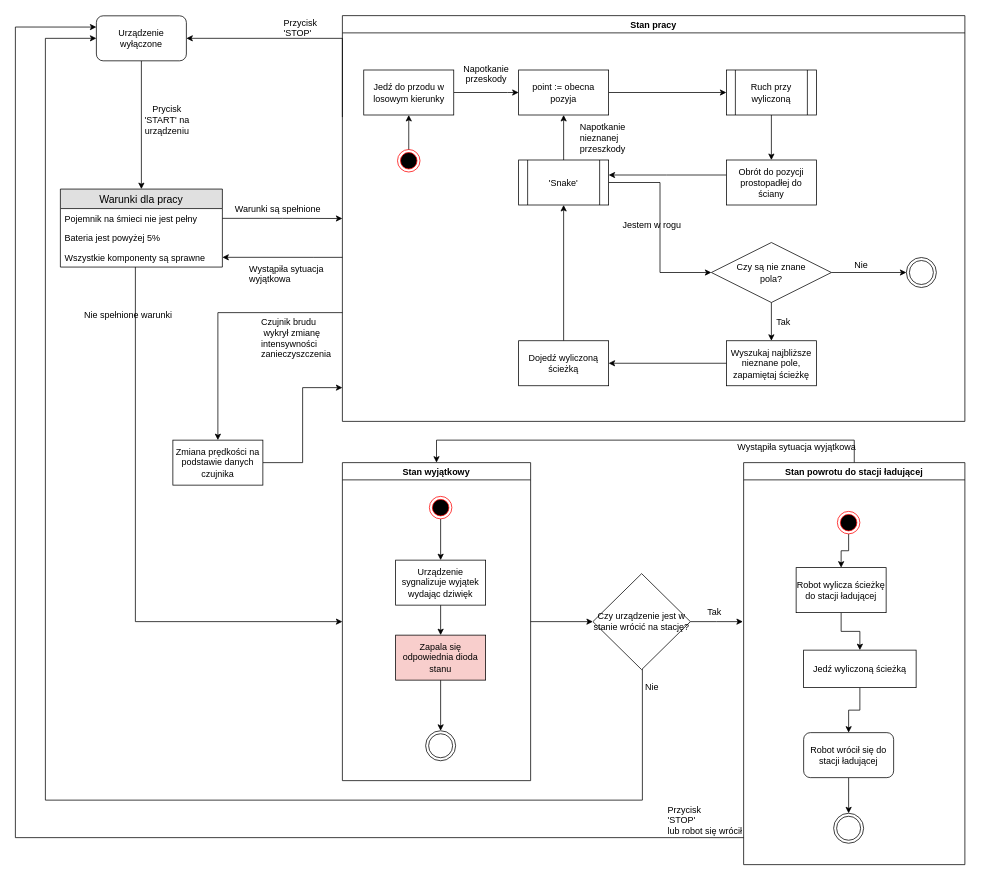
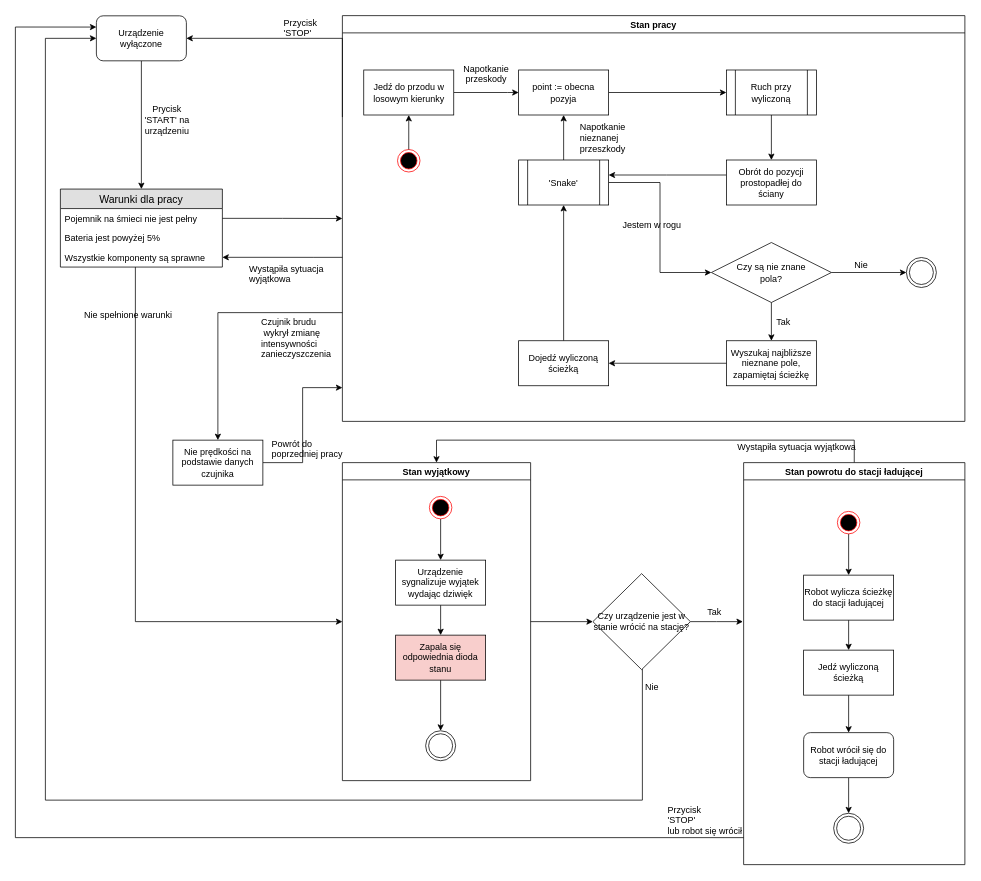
node "Warunki są spełnione": removed
node "Powrót do poprzedniej pracy": added
node "Zmiana prędkości na podstawie danych czujnika": label "Zmiana prędkości na podstawie danych czujnika" -> "Nie prędkości na podstawie danych czujnika"
node "Robot wylicza ścieżkę do stacji ładującej": moved (841, 590) -> (849, 597)
node "Jedź wyliczoną ścieżką": size 113x38 -> 90x45
